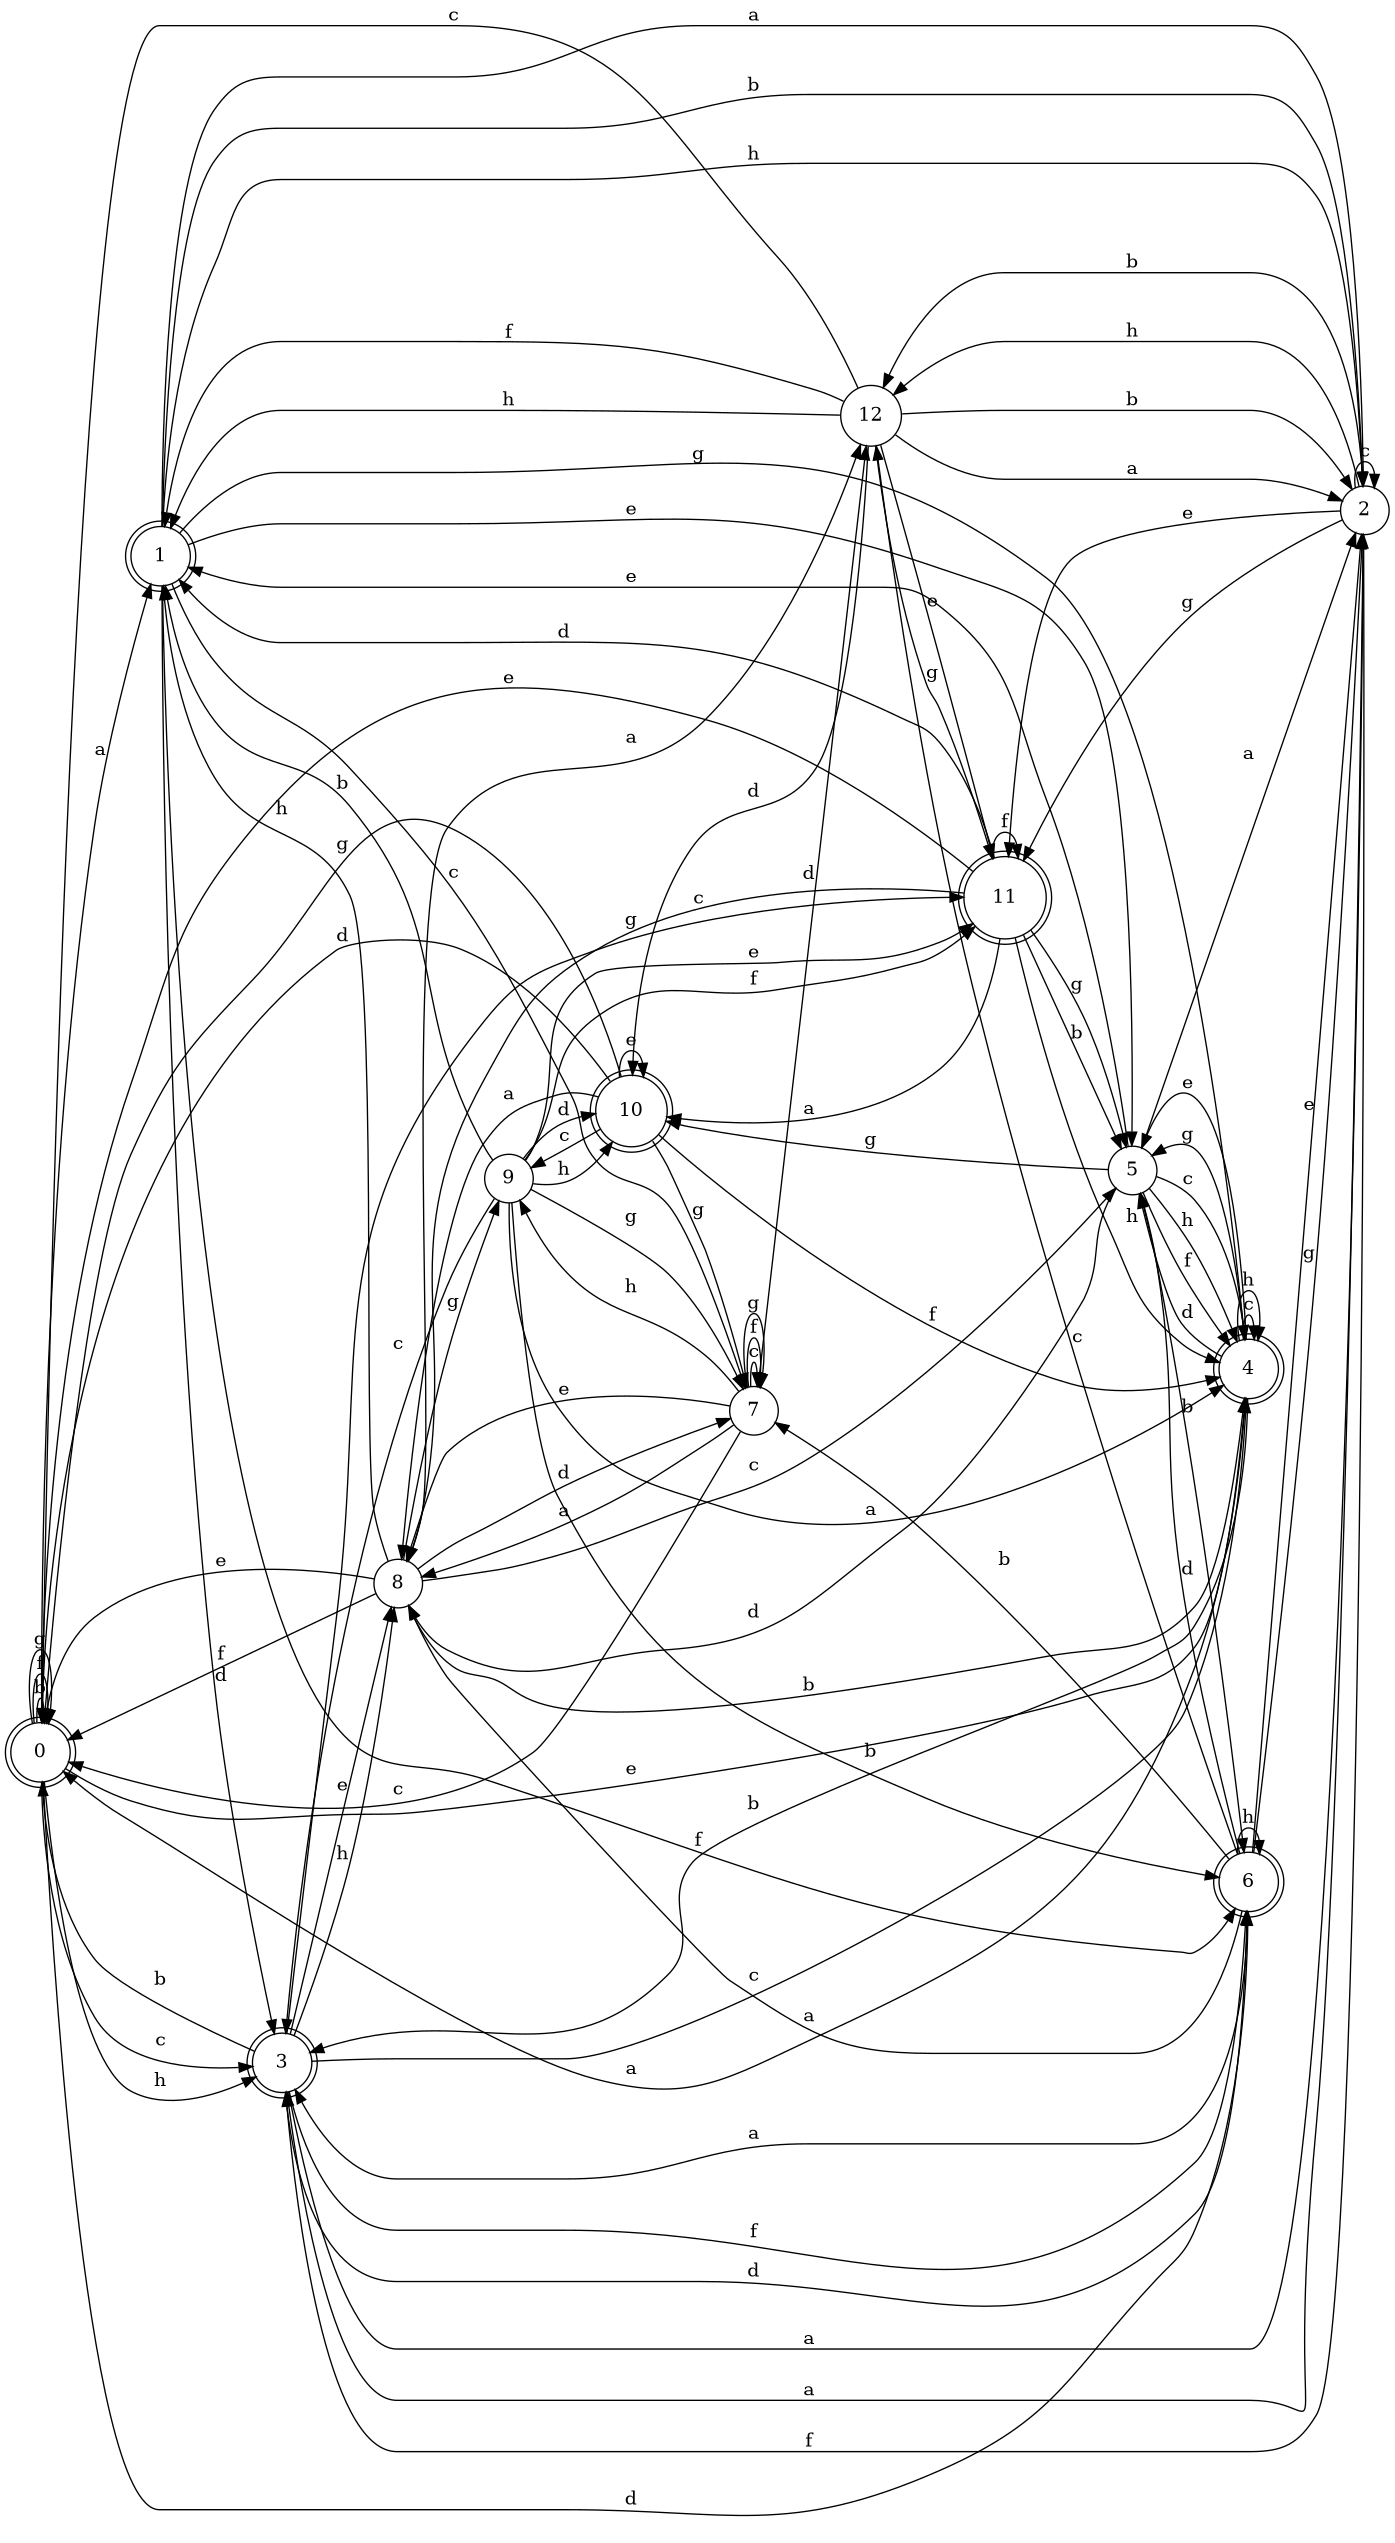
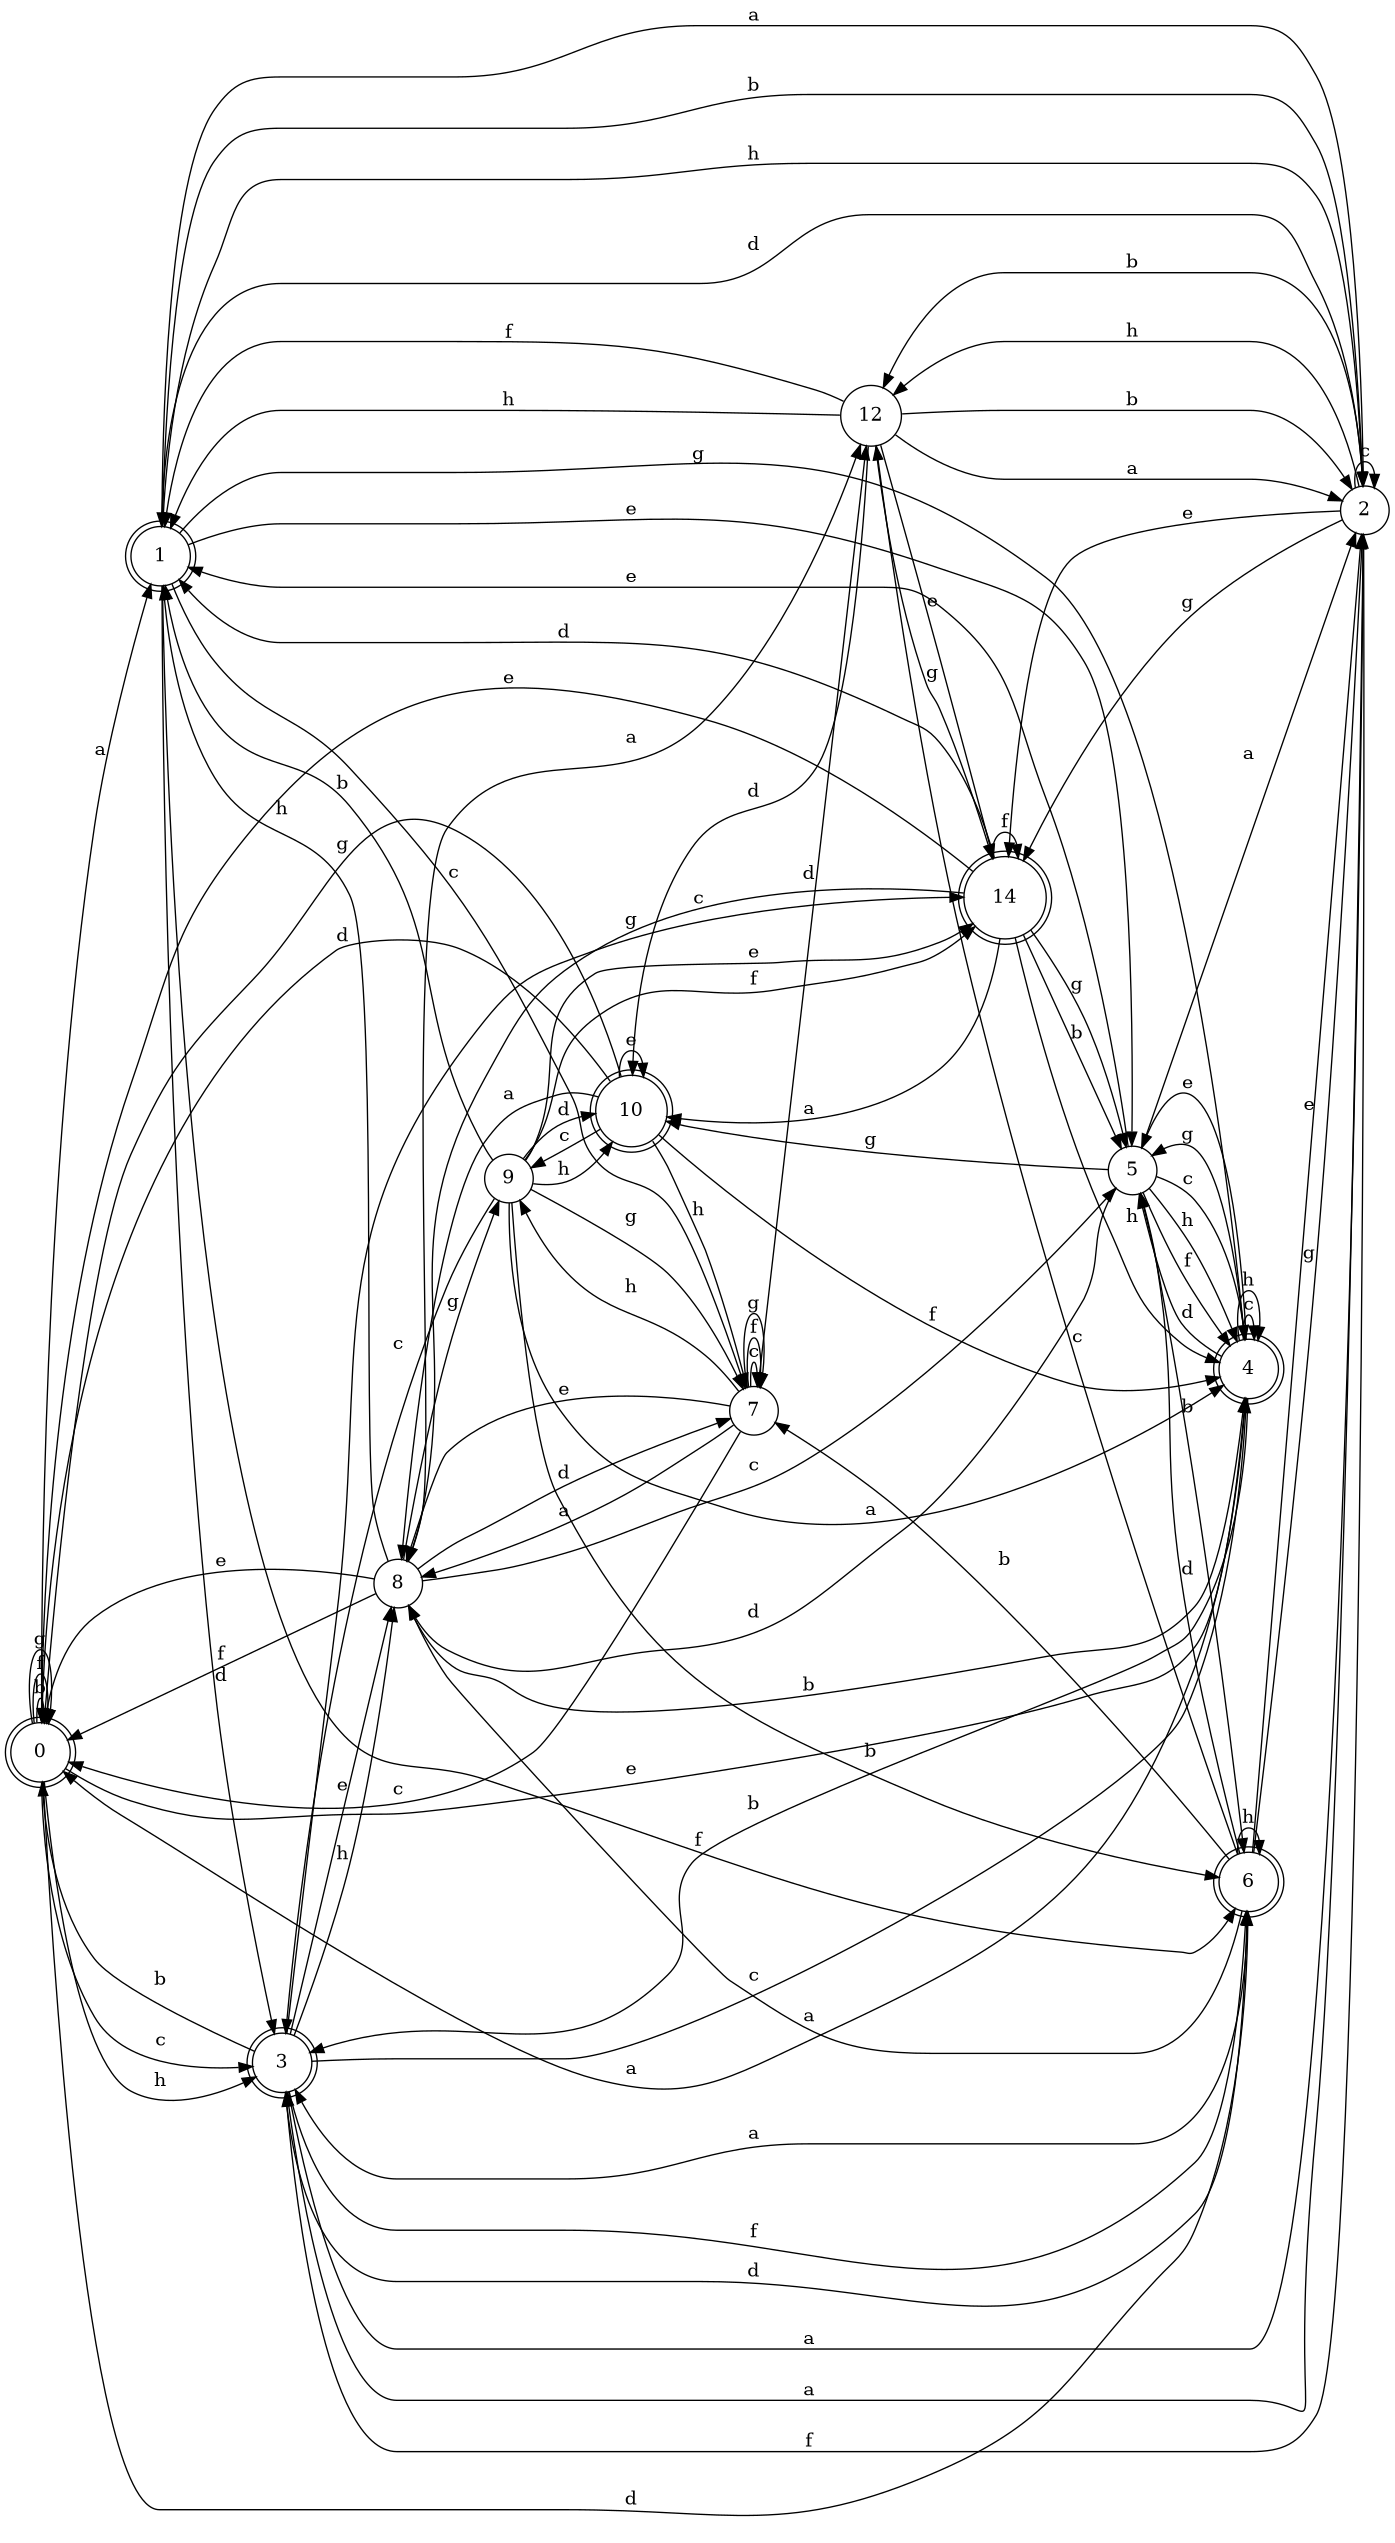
edge "2" -> "1": added, label "d"
edge "12" -> "0": removed, label "c"
node "11": label "11" -> "14"
edge "10" -> "7": label "g" -> "h"
